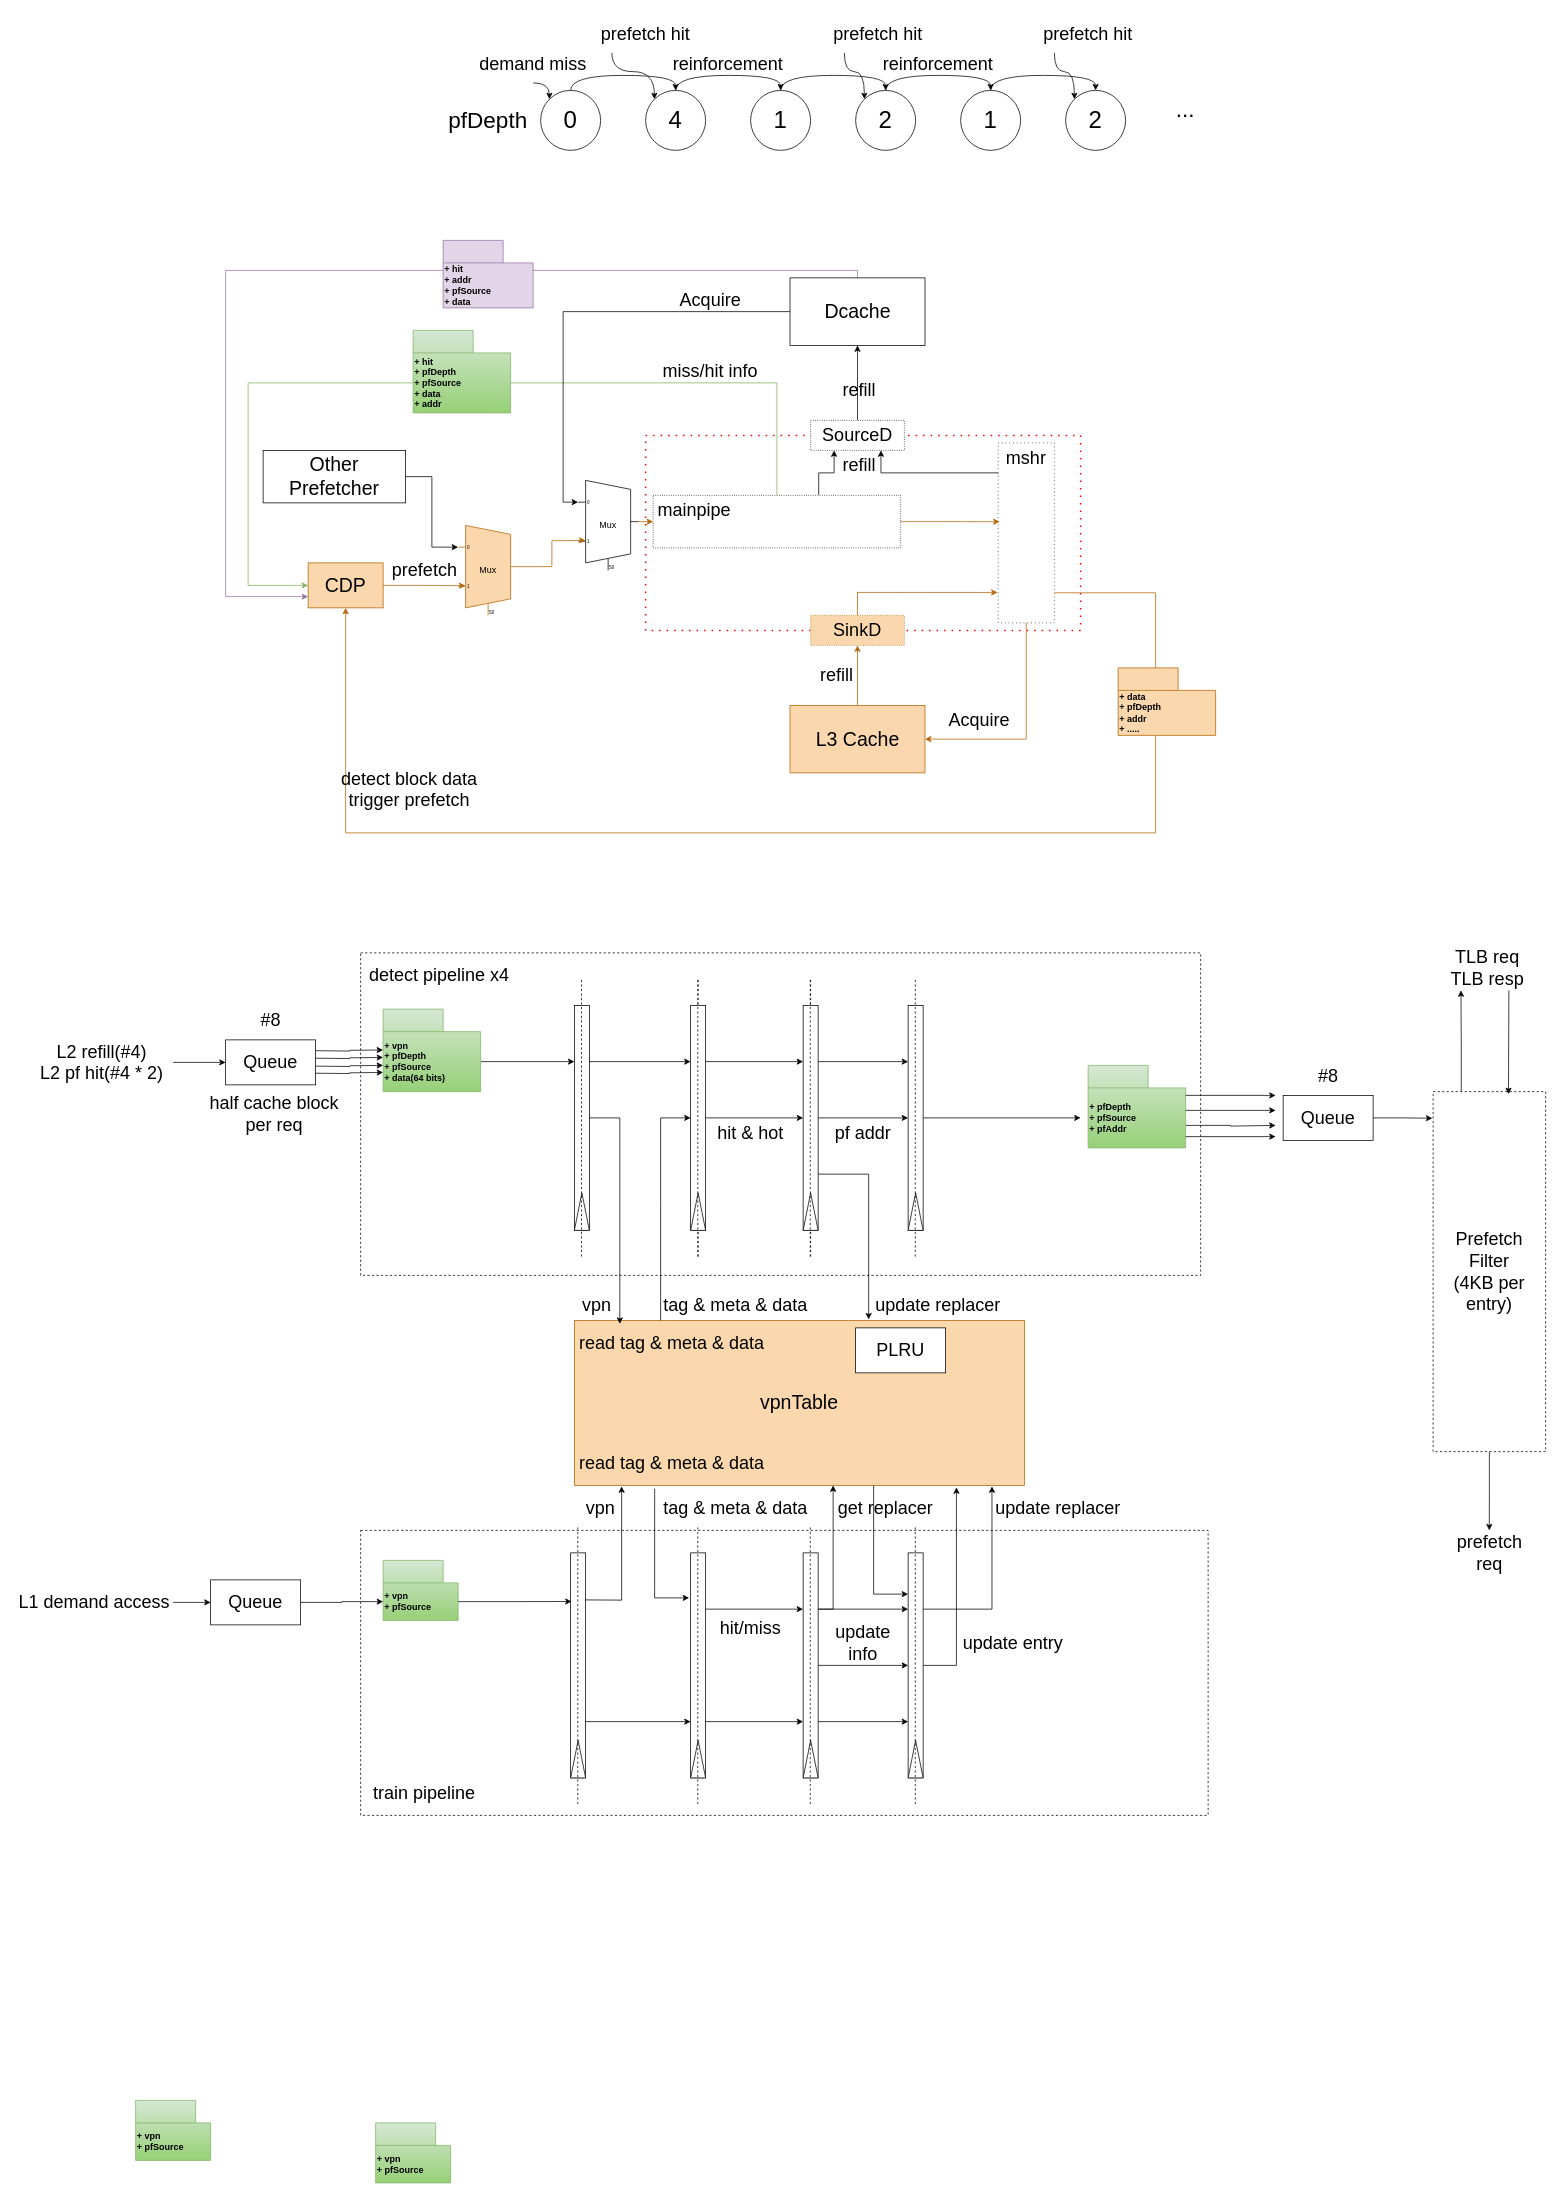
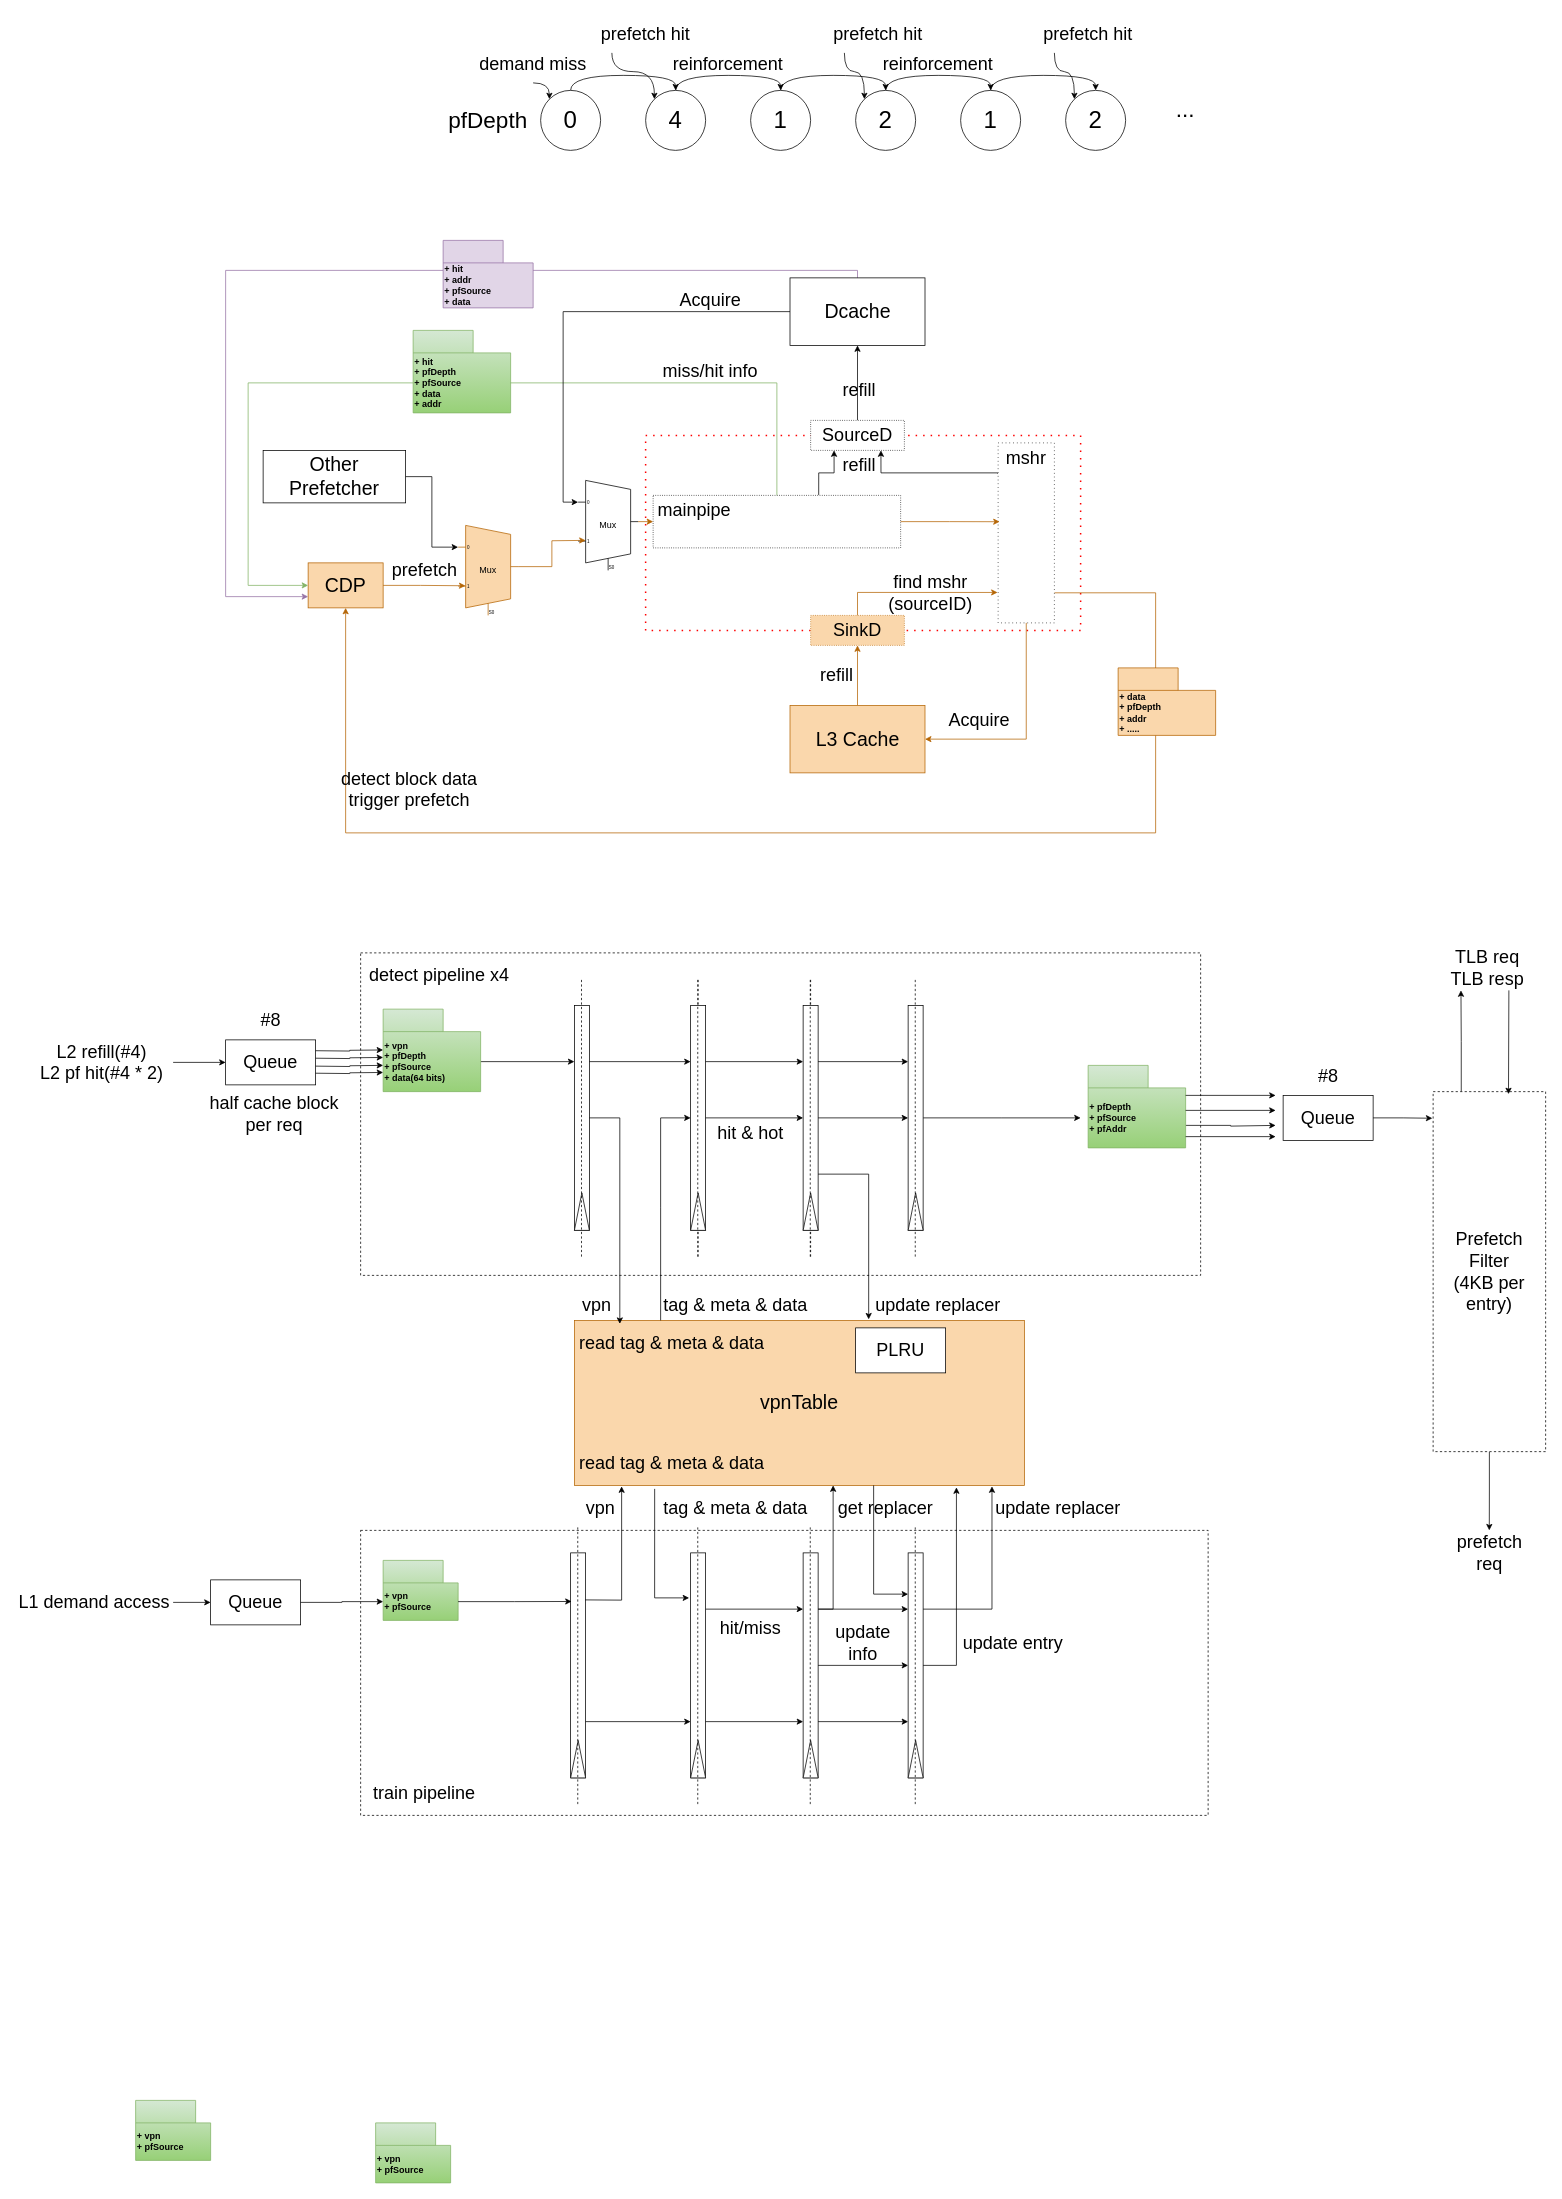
node "find mshr (sourceID)": added
node "pf addr": removed
